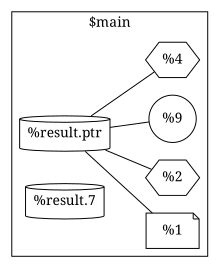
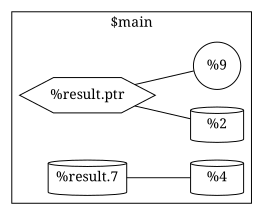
node "%4": shape hexagon -> cylinder
edge "%4" -- "%result.ptr": now "%4" -- "%result.7"
node "%result.ptr": shape cylinder -> hexagon
node "%2": shape hexagon -> cylinder
node "%1": removed
